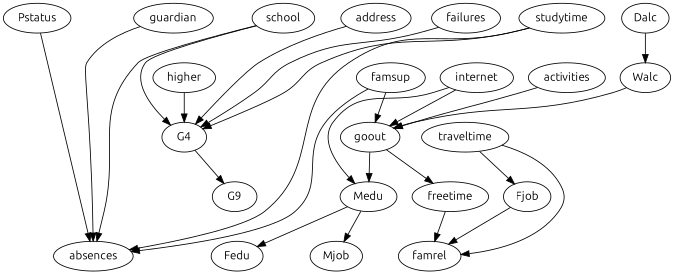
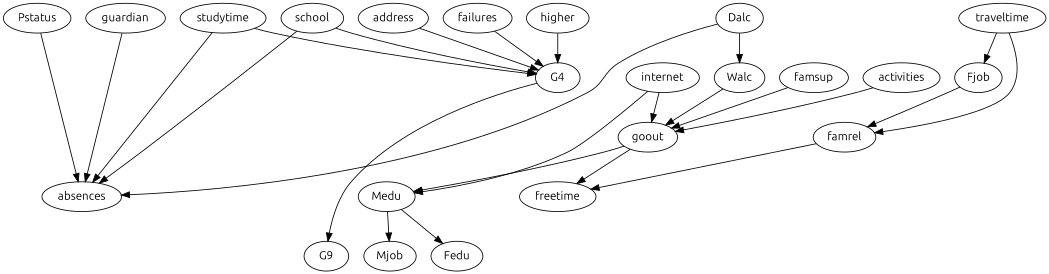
edge "famsup" -> "absences": now "Dalc" -> "absences"
edge "freetime" -> "famrel": reversed
